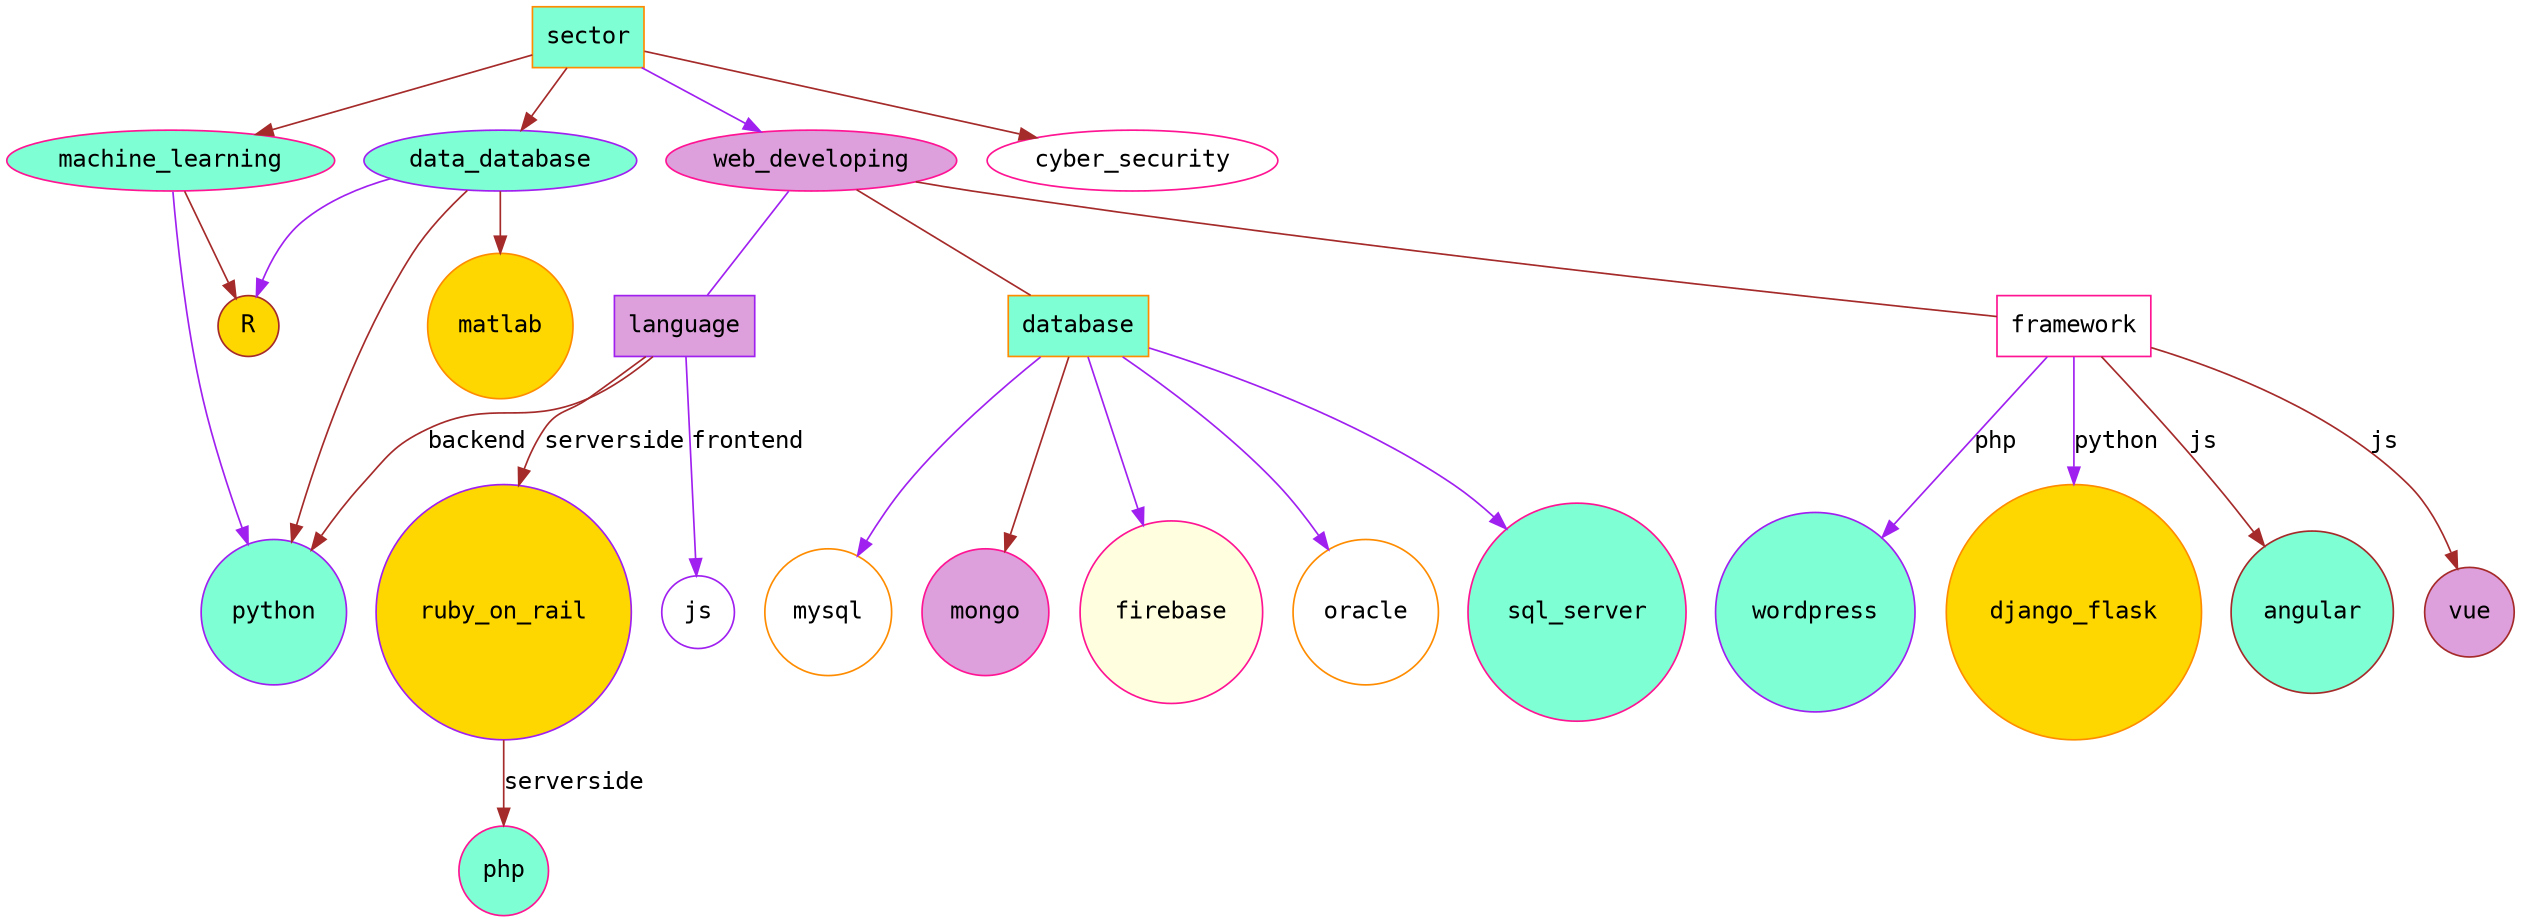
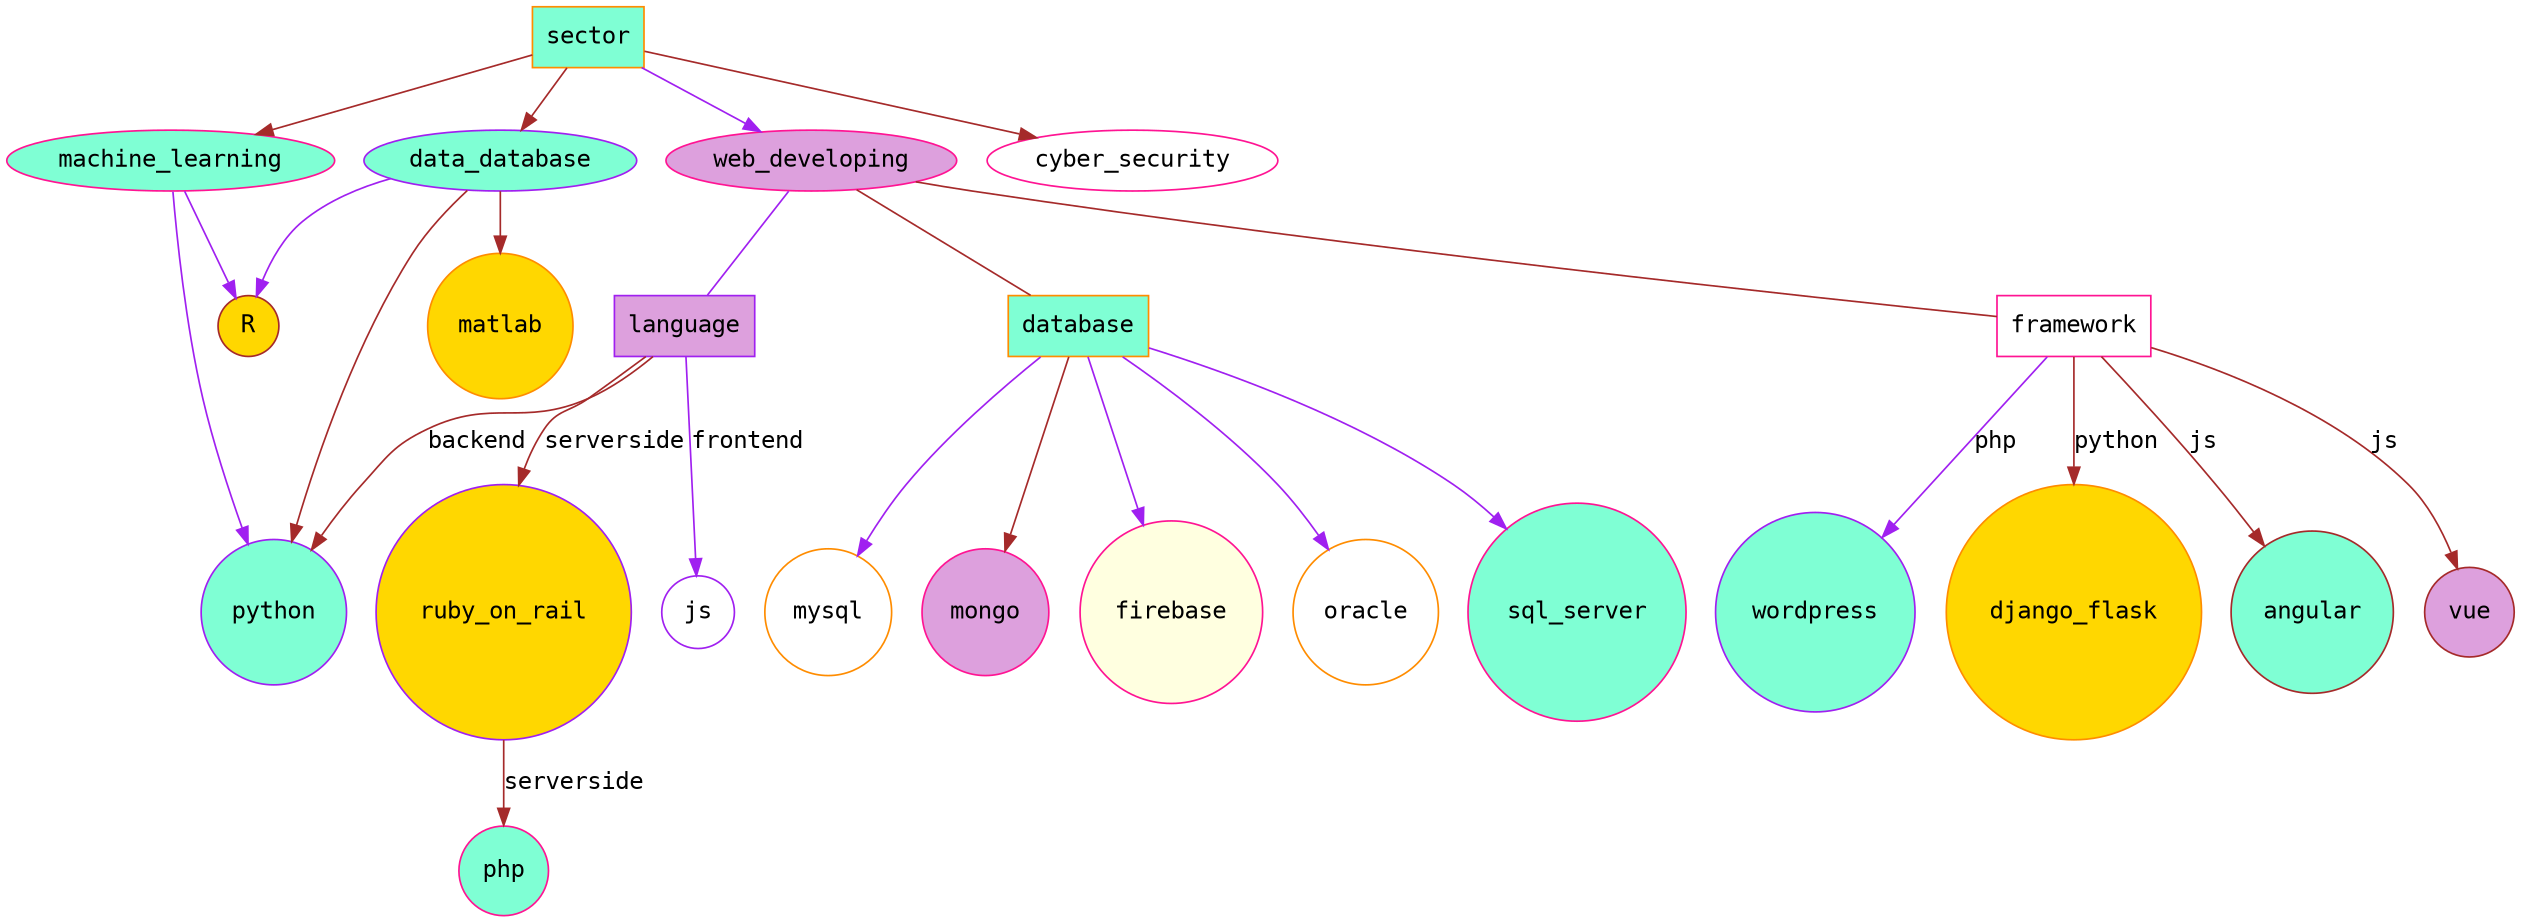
edge "machine_learning" -> "R": color brown -> purple
edge "framework" -> "django_flask": color purple -> brown
